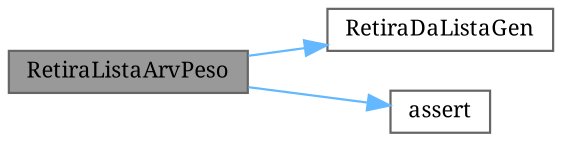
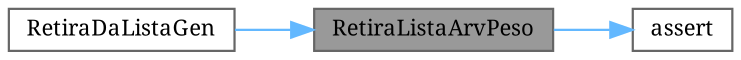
edge "RetiraListaArvPeso" -> "RetiraDaListaGen": reversed
